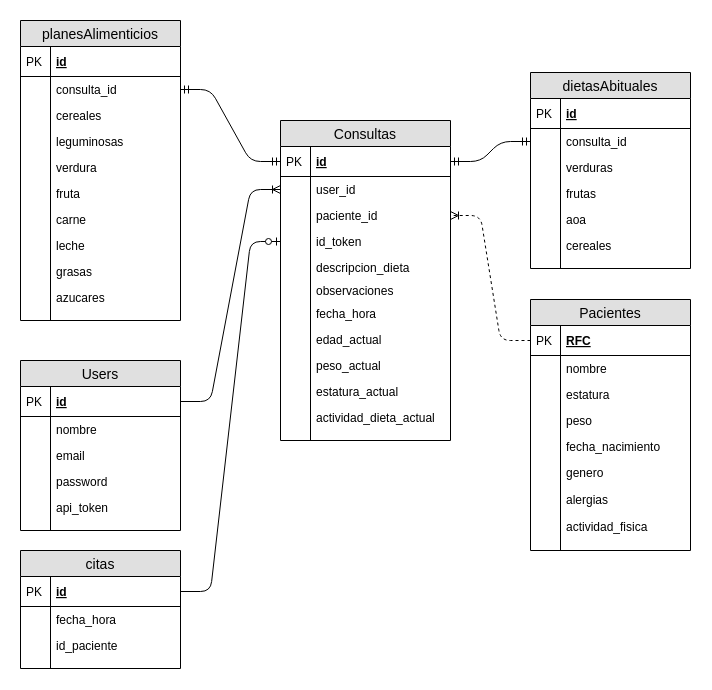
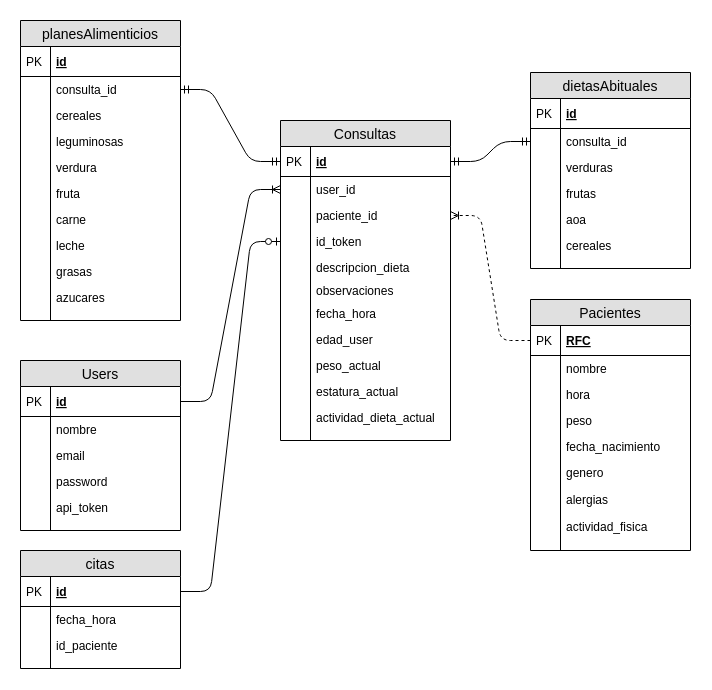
node "edad_actual": label "edad_actual" -> "edad_user"
node "estatura": label "estatura" -> "hora"
